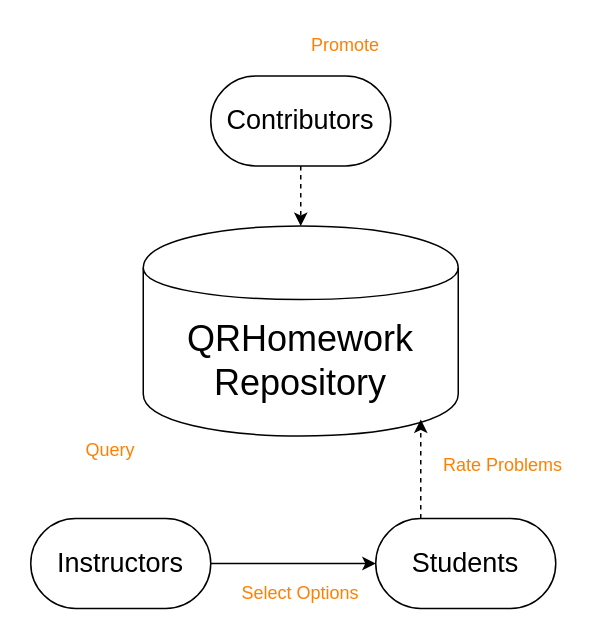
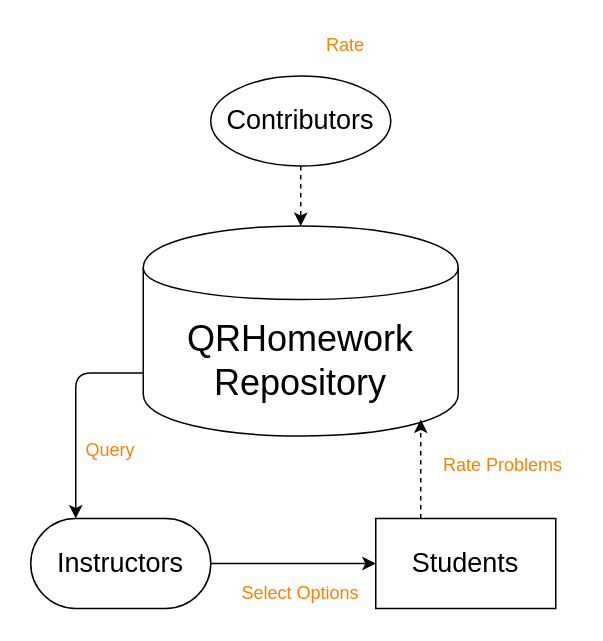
node "Promote": label "Promote" -> "Rate"
node "Contributors": shape rounded rectangle -> ellipse
edge "QRHomework Repository" -> "Instructors": added
node "Students": shape rounded rectangle -> rectangle
